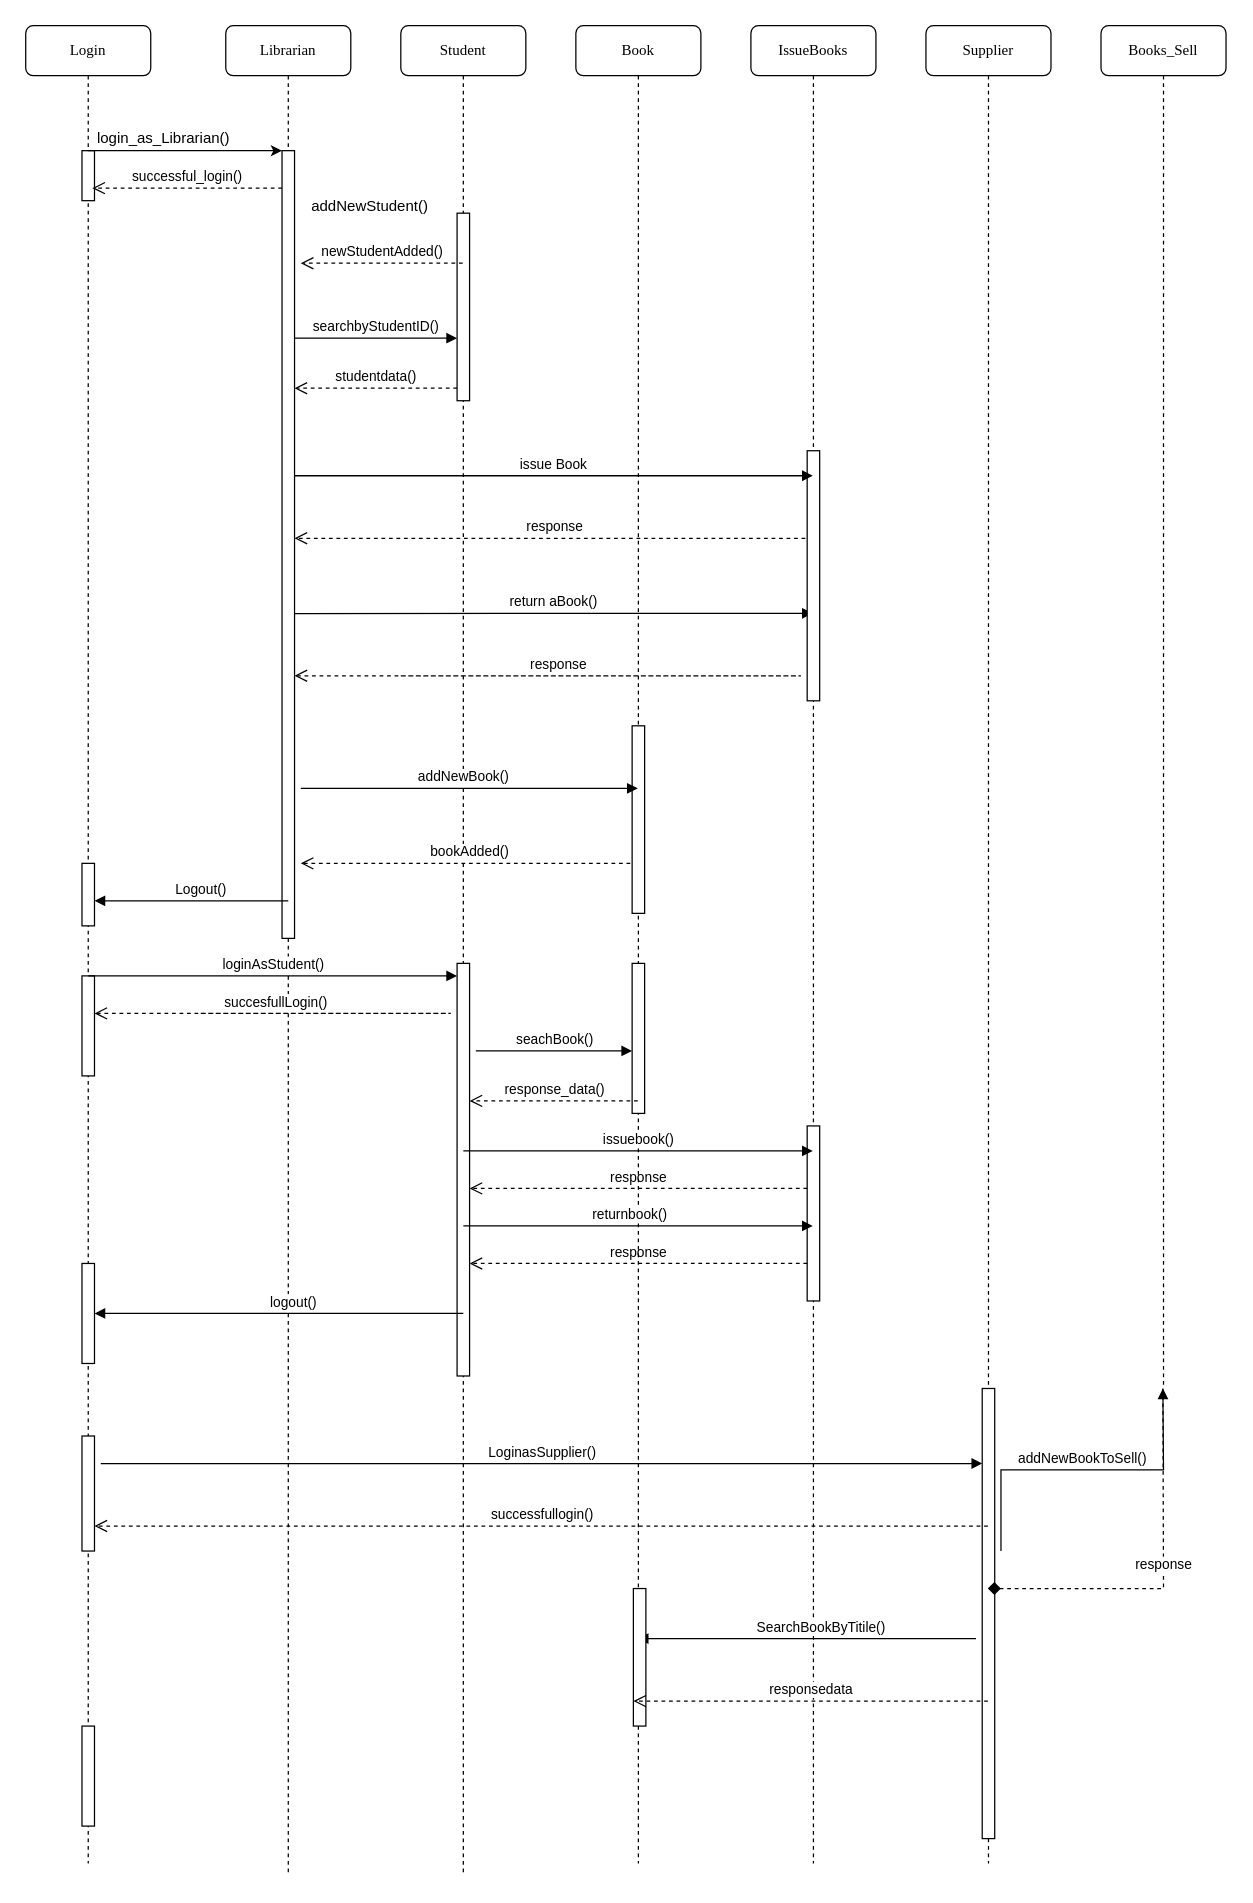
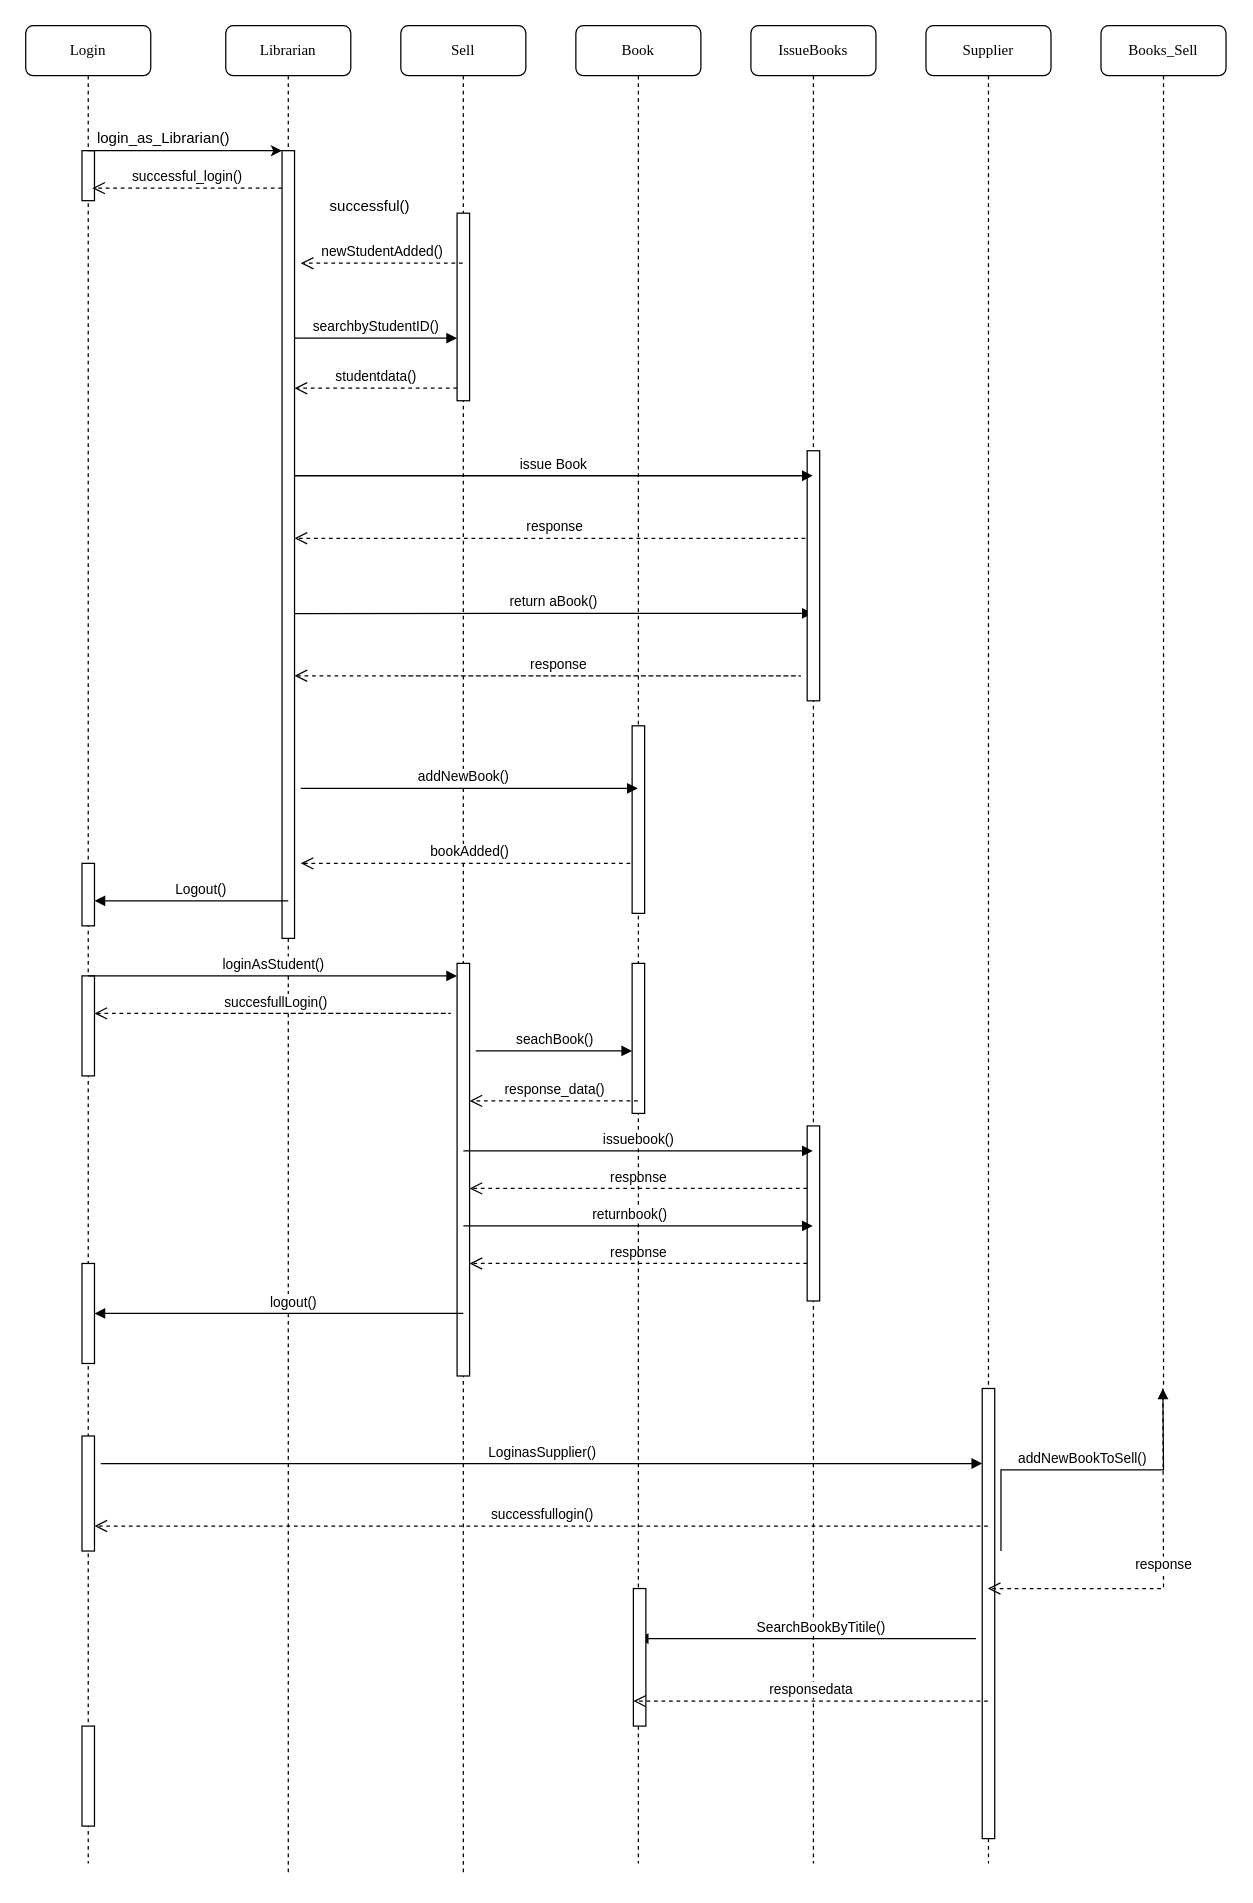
node "Student": label "Student" -> "Sell"
node "addNewStudent()": label "addNewStudent()" -> "successful()"
edge "Books_Sell" -> "Supplier": arrowhead diamond -> open
